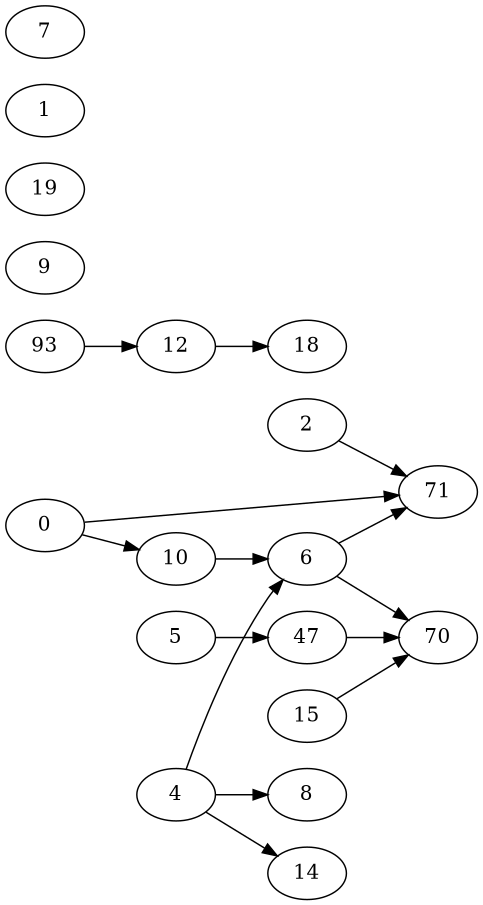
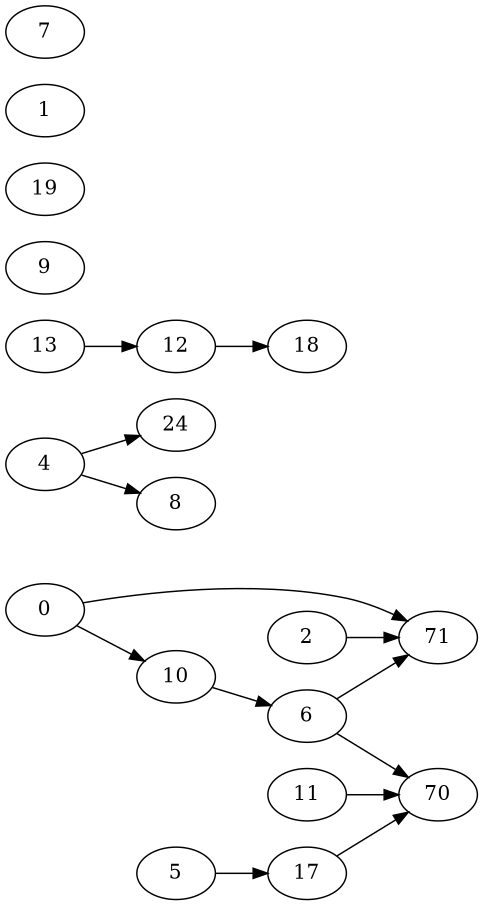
node "93": label "93" -> "13"
node "47": label "47" -> "17"
edge "4" -> "6": removed
node "15": label "15" -> "11"
node "14": label "14" -> "24"
